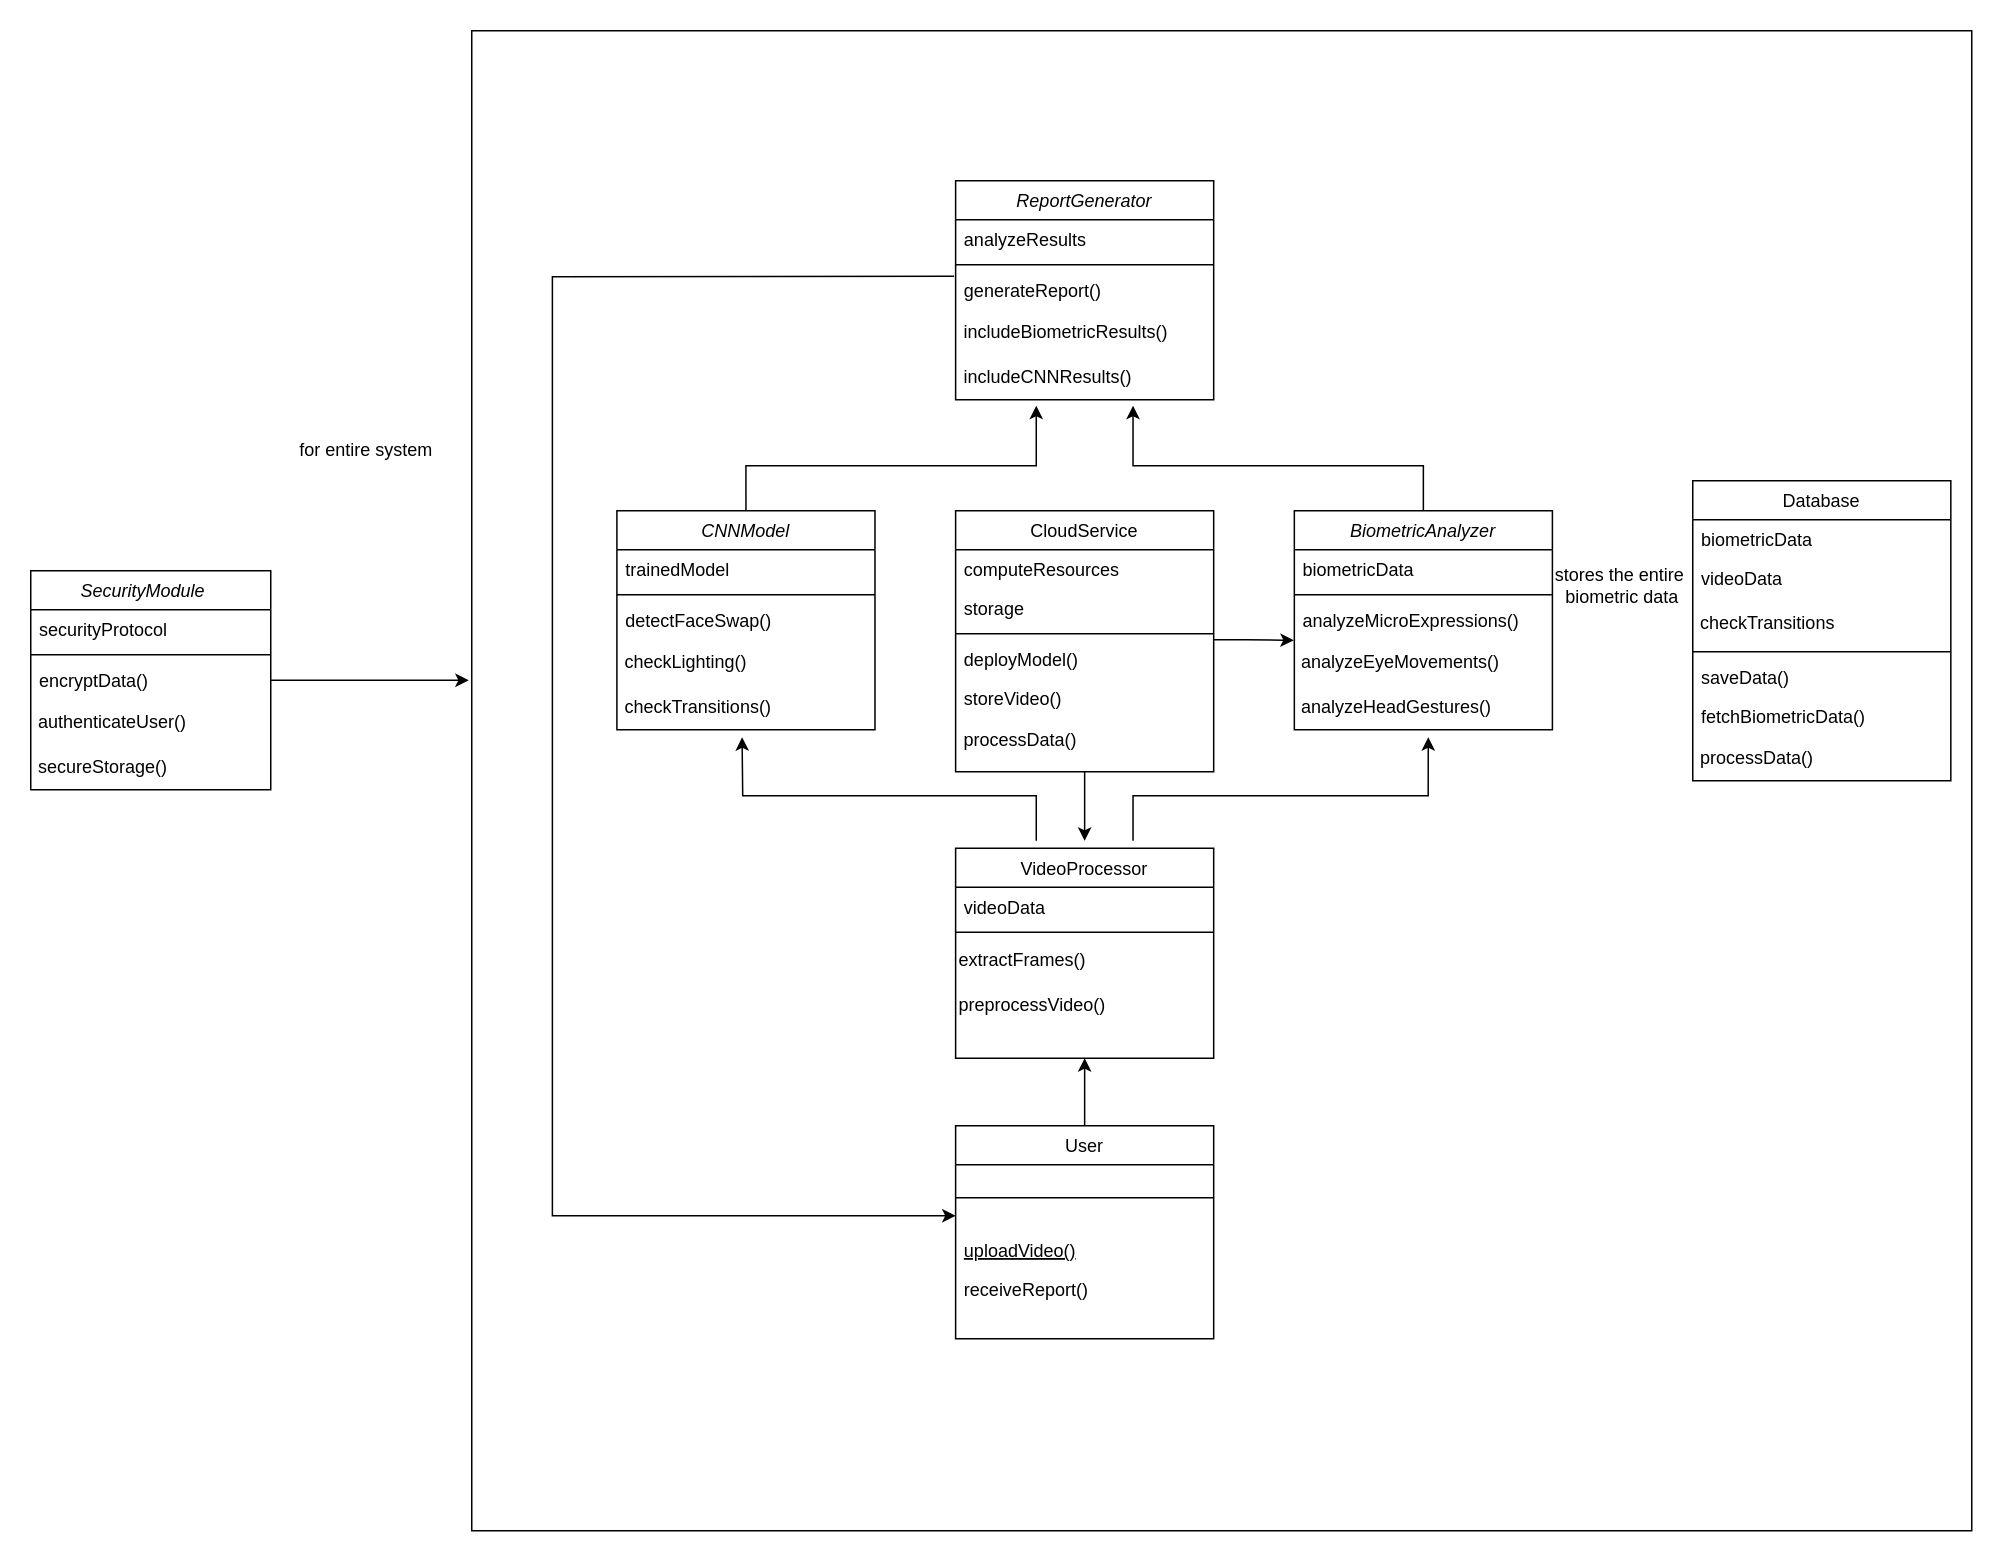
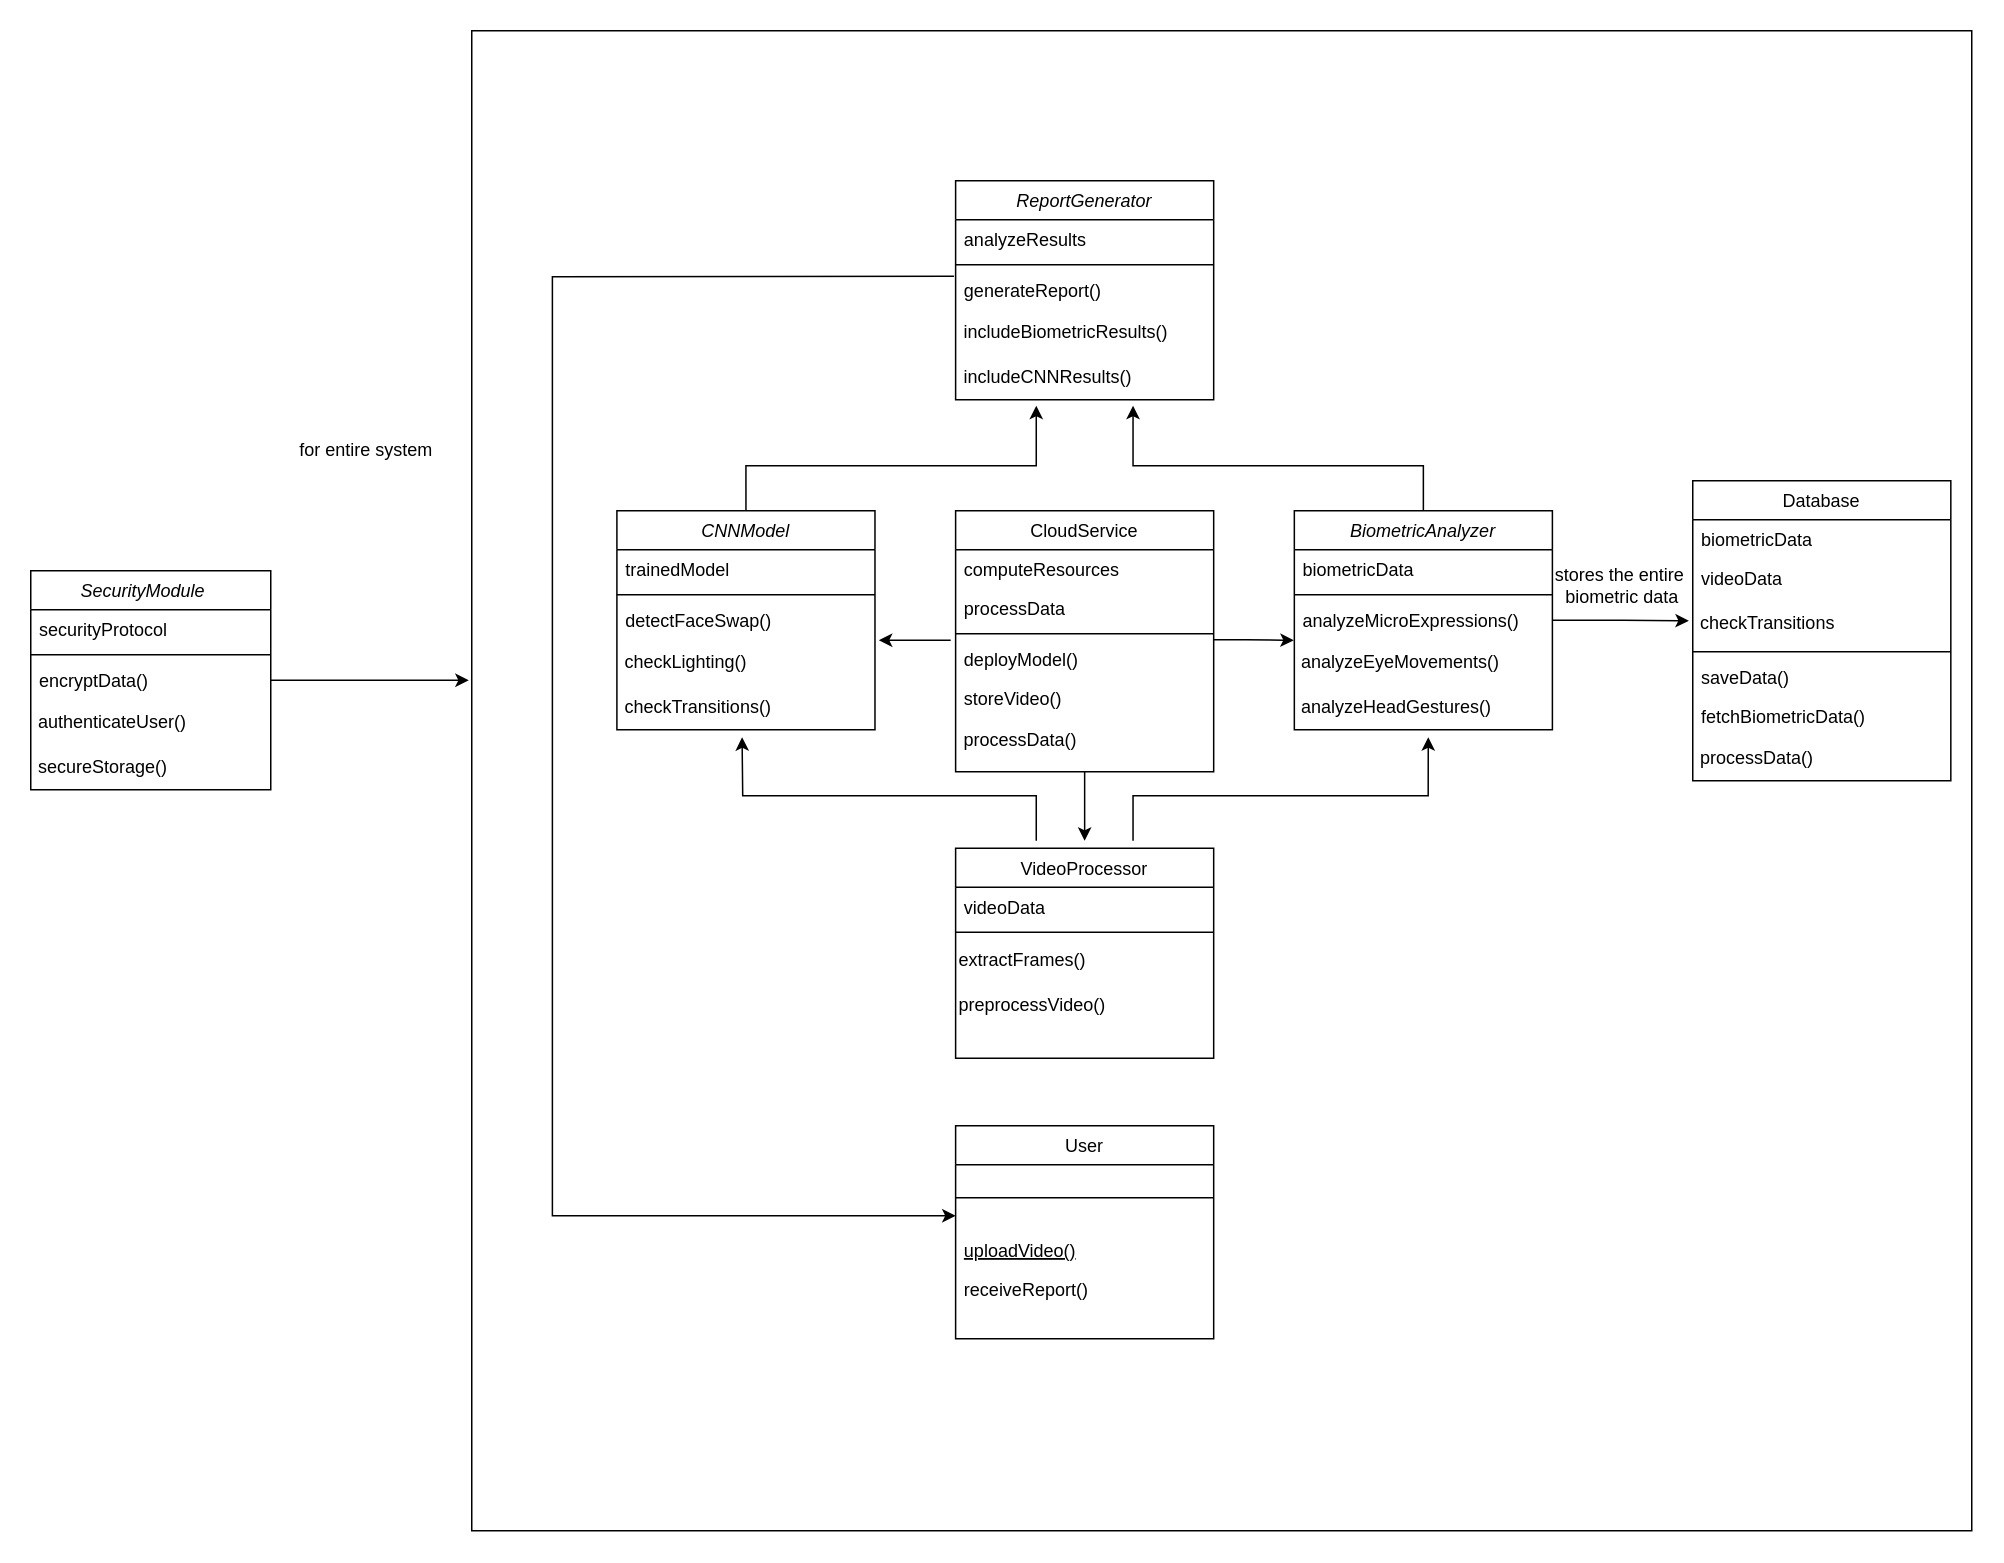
node "storage": label "storage" -> "processData"
edge "analyzeMicroExpressions()" -> "checkTransitions": added
edge "deployModel()" -> "detectFaceSwap()": added
edge "User" -> "VideoProcessor": removed
